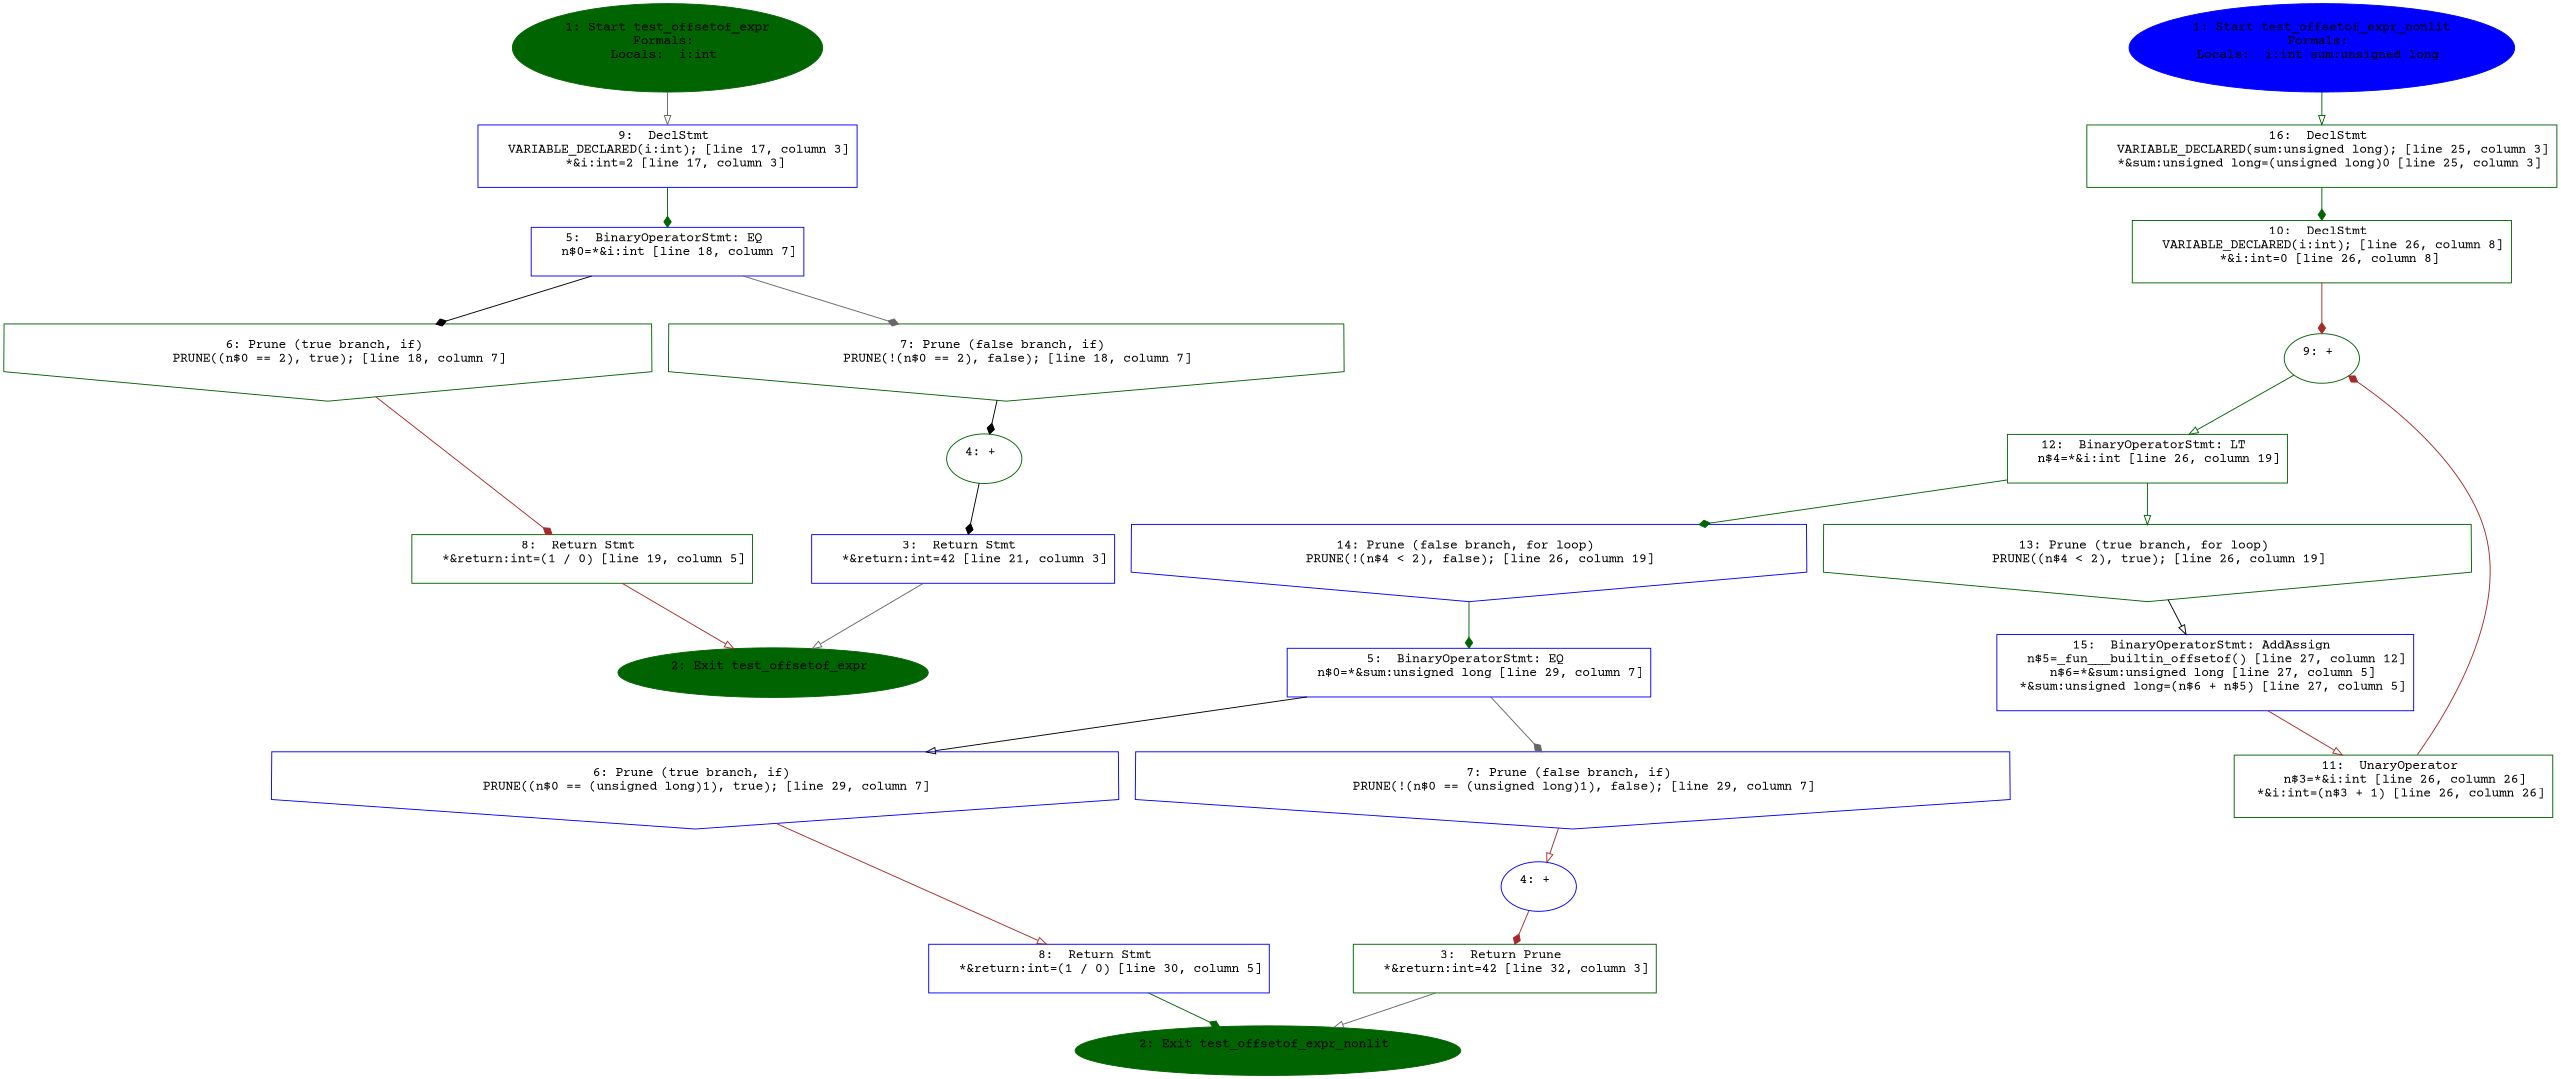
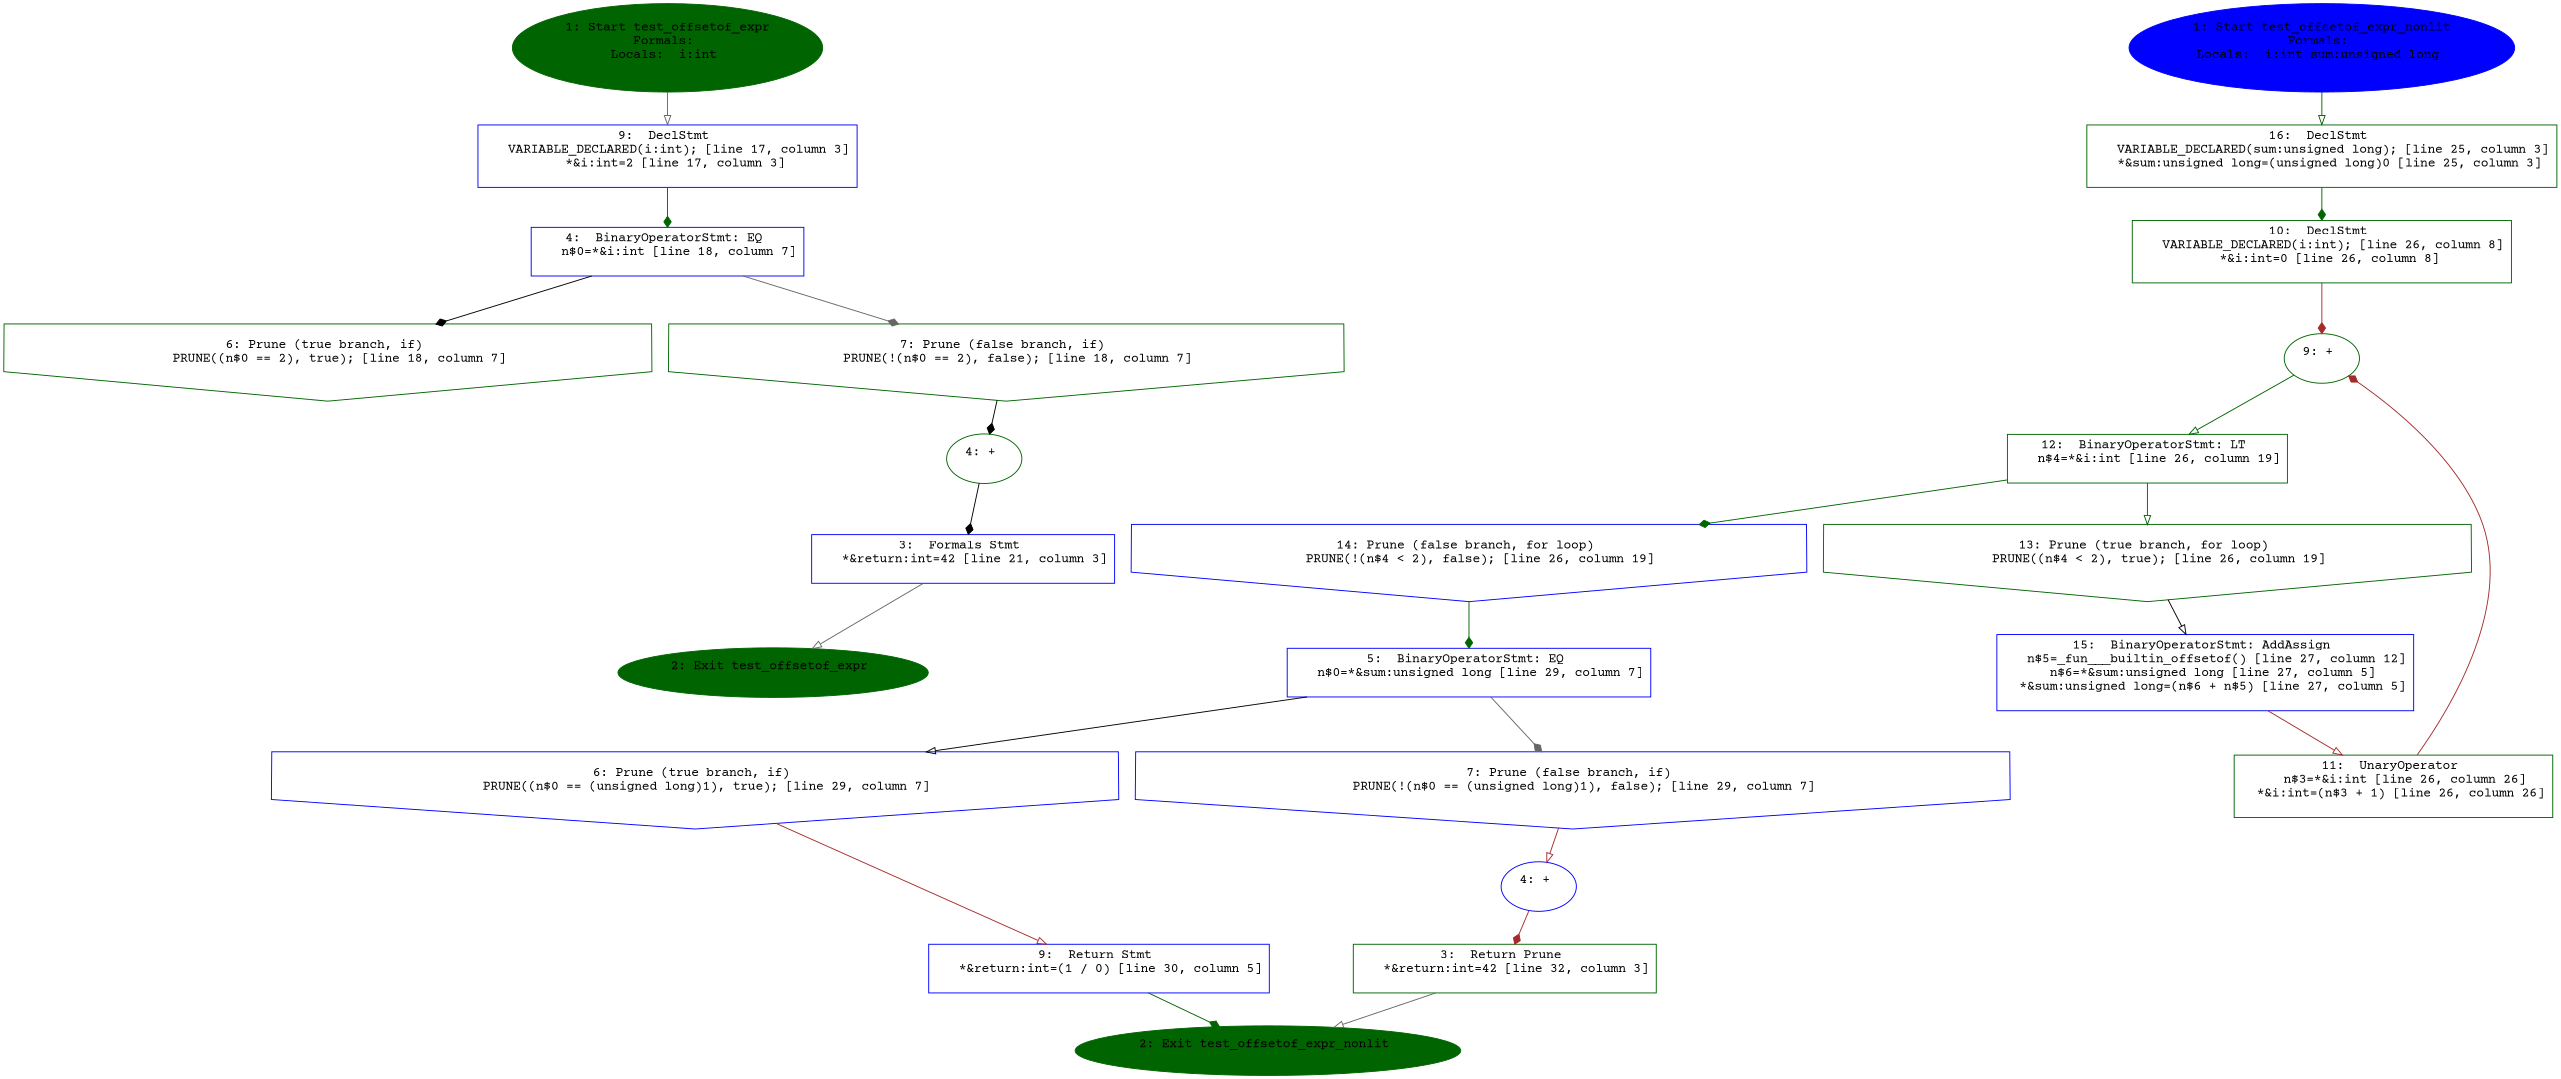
node "5:  BinaryOperatorStmt: EQ n$0=*&i:int [line 18, column 7]": label "5:  BinaryOperatorStmt: EQ n$0=*&i:int [line 18, column 7]" -> "4:  BinaryOperatorStmt: EQ n$0=*&i:int [line 18, column 7]"
node "8:  Return Stmt *&return:int=(1 / 0) [line 19, column 5]": removed
node "3:  Return Stmt *&return:int=42 [line 21, column 3]": label "3:  Return Stmt *&return:int=42 [line 21, column 3]" -> "3:  Formals Stmt *&return:int=42 [line 21, column 3]"
node "8:  Return Stmt *&return:int=(1 / 0) [line 30, column 5]": label "8:  Return Stmt *&return:int=(1 / 0) [line 30, column 5]" -> "9:  Return Stmt *&return:int=(1 / 0) [line 30, column 5]"
